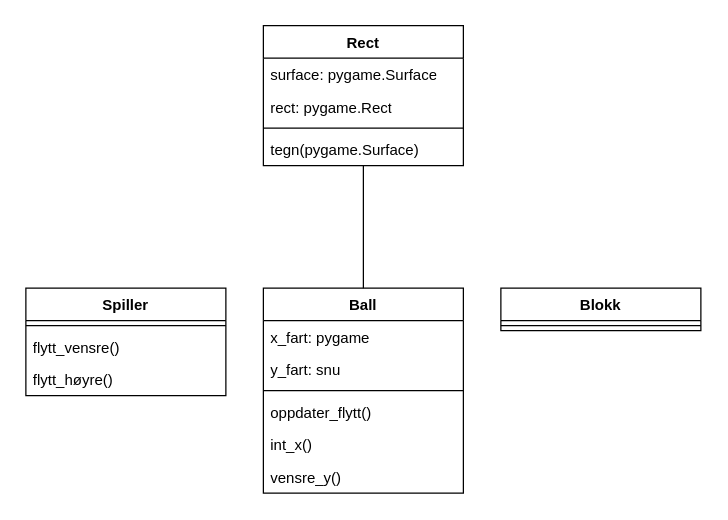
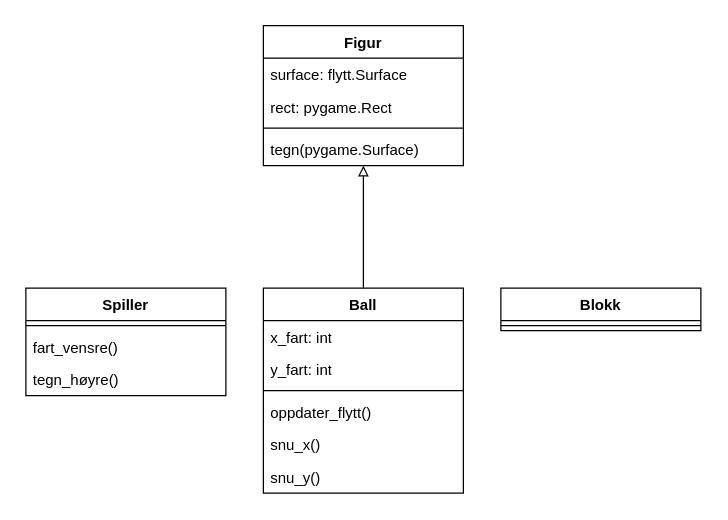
node "Rect": label "Rect" -> "Figur"
node "surface: pygame.Surface": label "surface: pygame.Surface" -> "surface: flytt.Surface"
edge "tegn(pygame.Surface)" -- "Ball": arrowhead none -> block
node "x_fart: pygame": label "x_fart: pygame" -> "x_fart: int"
node "flytt_vensre()": label "flytt_vensre()" -> "fart_vensre()"
node "y_fart: snu": label "y_fart: snu" -> "y_fart: int"
node "flytt_høyre()": label "flytt_høyre()" -> "tegn_høyre()"
node "int_x()": label "int_x()" -> "snu_x()"
node "vensre_y()": label "vensre_y()" -> "snu_y()"
